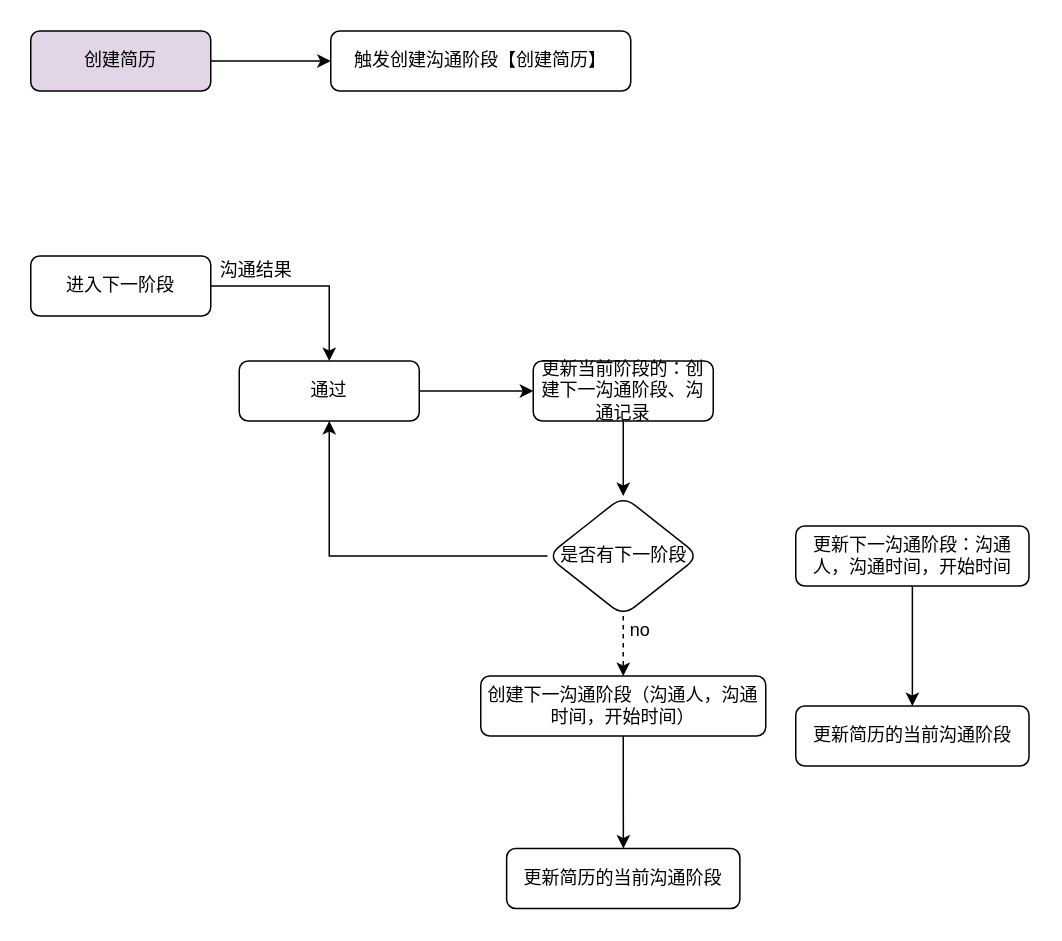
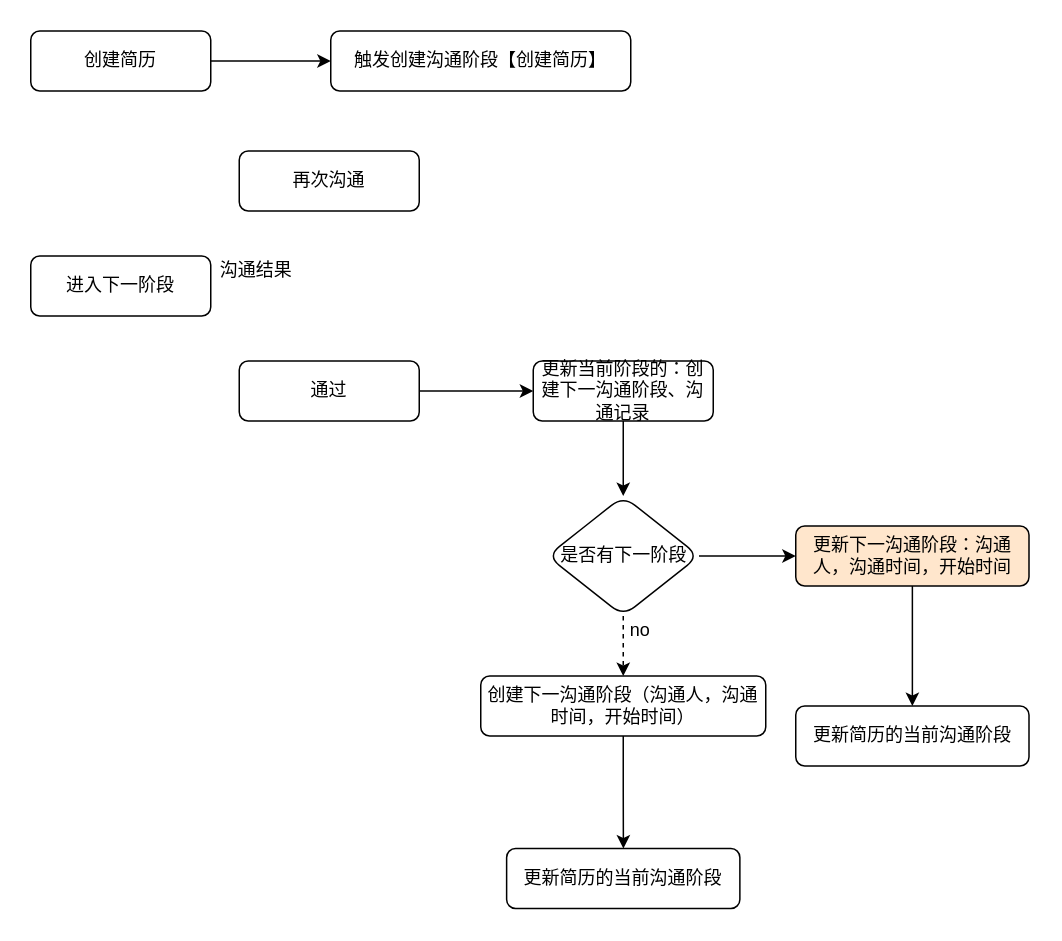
node "创建简历": fillcolor #e1d5e7 -> #ffffff
node "再次沟通": added
edge "进入下一阶段" -> "通过": removed
edge "是否有下一阶段" -> "通过": now "是否有下一阶段" -> "更新下一沟通阶段：沟通人，沟通时间，开始时间"
node "更新下一沟通阶段：沟通人，沟通时间，开始时间": fillcolor #ffffff -> #ffe6cc
